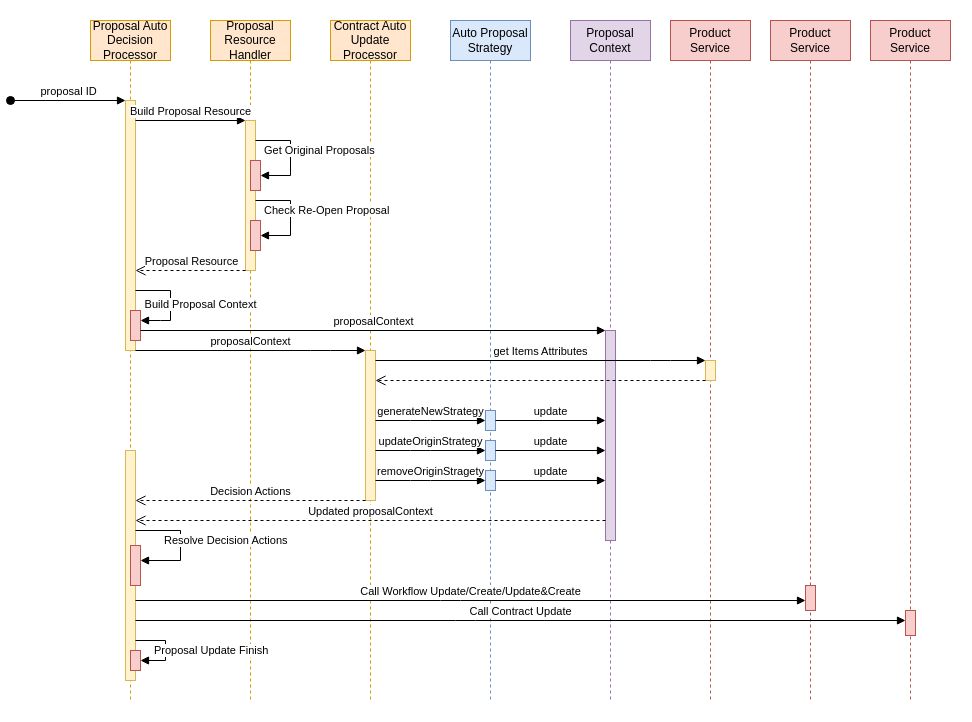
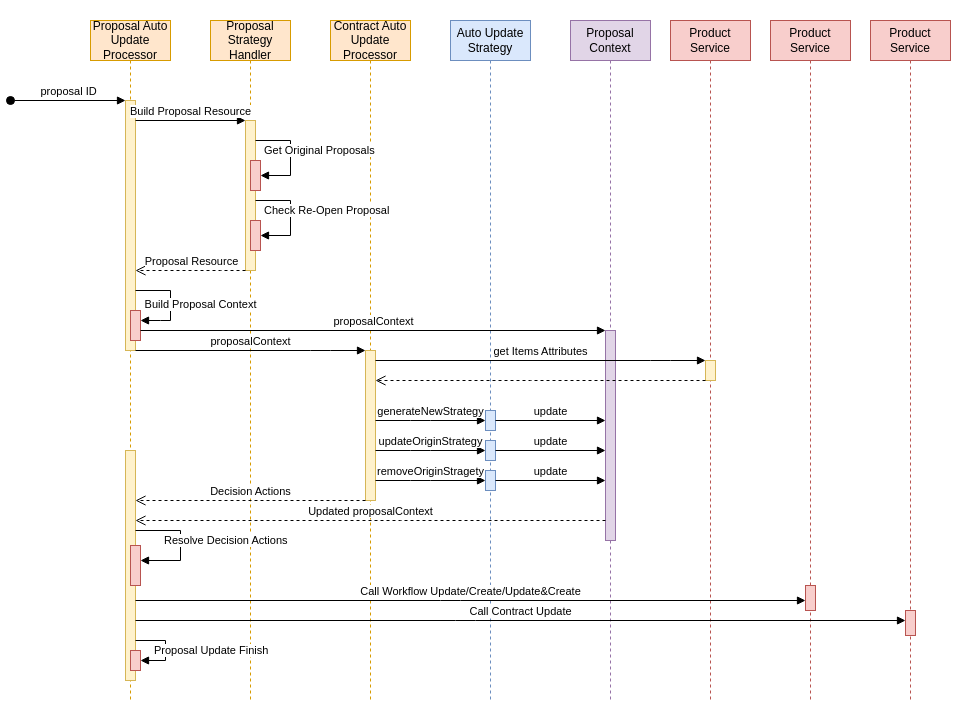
node "Proposal Auto Decision Processor": label "Proposal Auto Decision Processor" -> "Proposal Auto Update Processor"
node "Proposal Resource Handler": label "Proposal Resource Handler" -> "Proposal Strategy Handler"
node "Auto Proposal Strategy": label "Auto Proposal Strategy" -> "Auto Update Strategy"
